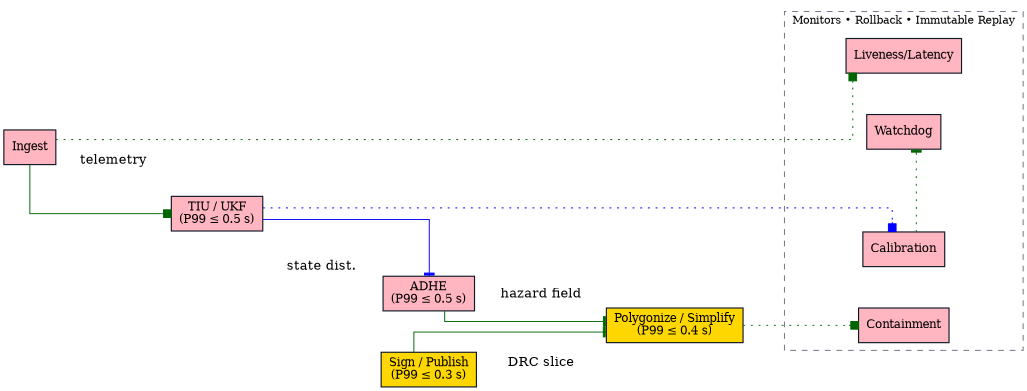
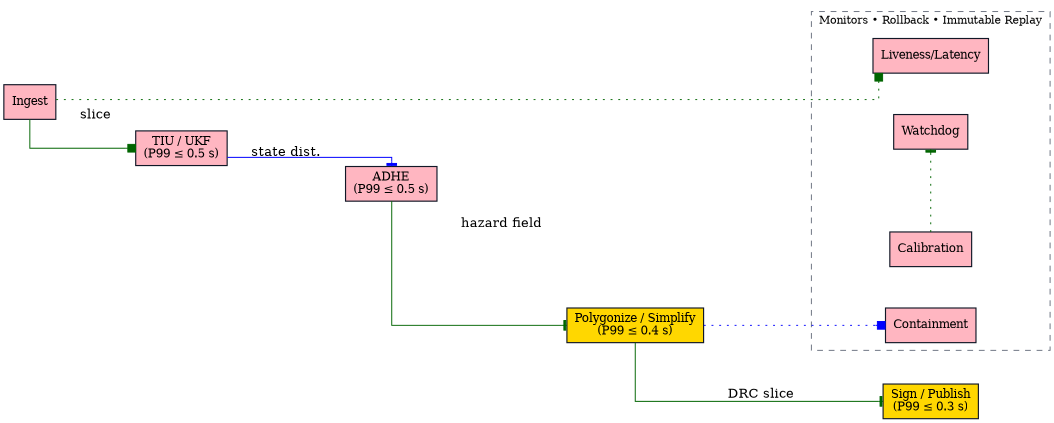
edge "Ingest" -> "TIU / UKF (P99 ≤ 0.5 s)": label "telemetry" -> "slice"
edge "TIU / UKF (P99 ≤ 0.5 s)" -> "Calibration": removed
edge "Polygonize / Simplify (P99 ≤ 0.4 s)" -> "Containment": color darkgreen -> blue
edge "Sign / Publish (P99 ≤ 0.3 s)" -> "Polygonize / Simplify (P99 ≤ 0.4 s)": reversed
